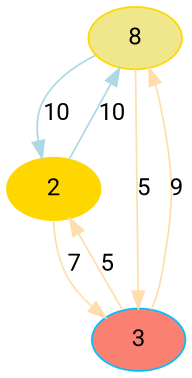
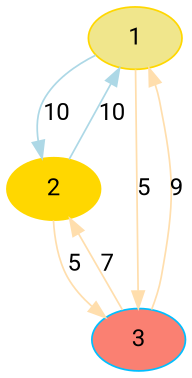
node "8": label "8" -> "1"
edge "2" -> "3": label "7" -> "5"
edge "3" -> "2": label "5" -> "7"
